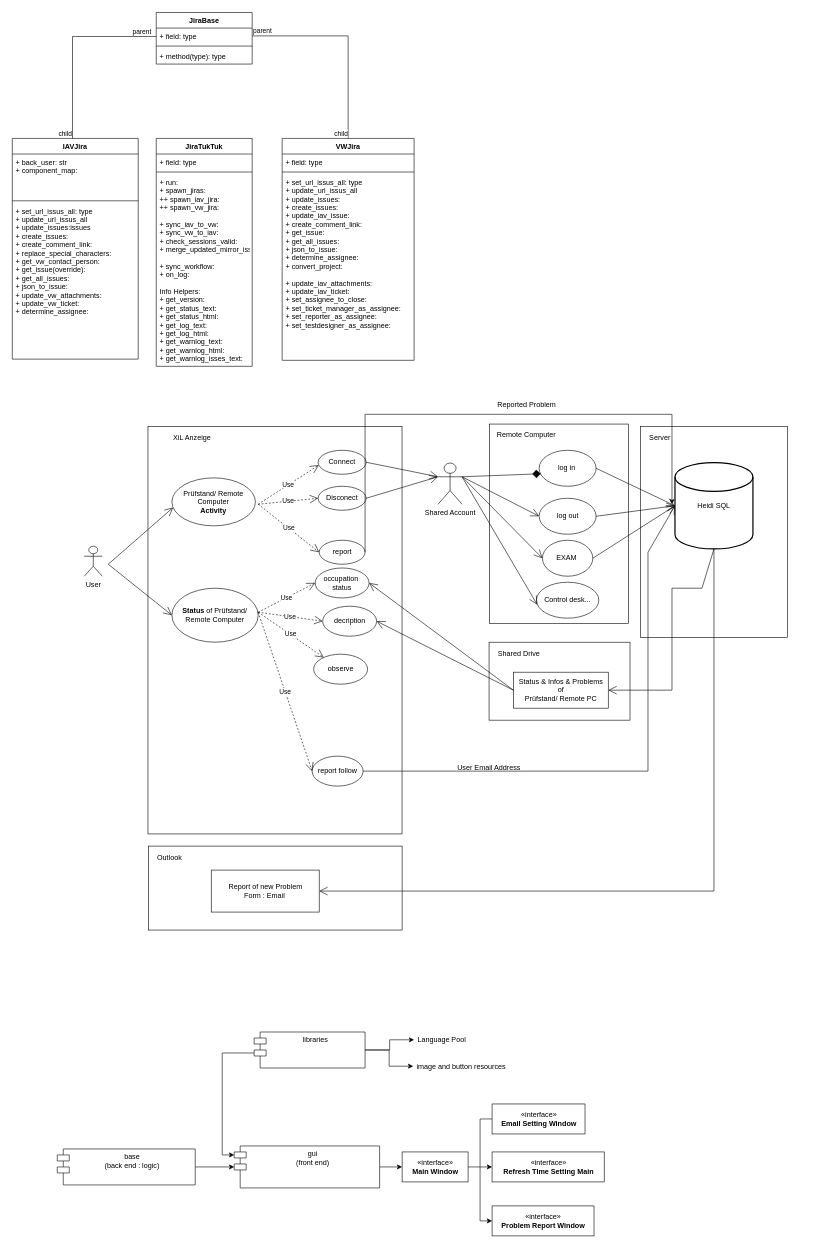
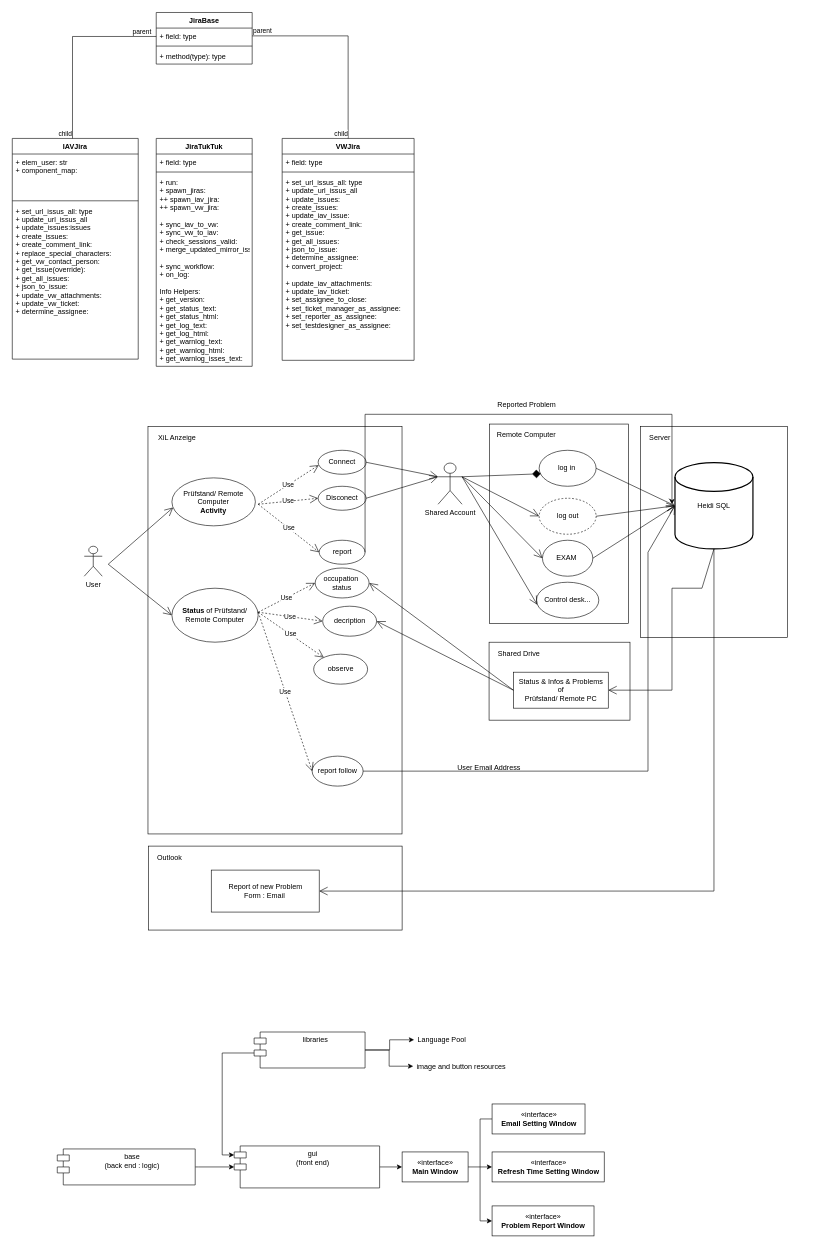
node "+ back_user: str + component_map:": label "+ back_user: str + component_map:" -> "+ elem_user: str + component_map:"
node "XiL Anzeige": moved (192, 438) -> (177, 438)
node "log out": style solid -> dashed
node "«interface» Refresh Time Setting Main": label "«interface» Refresh Time Setting Main" -> "«interface» Refresh Time Setting Window"
